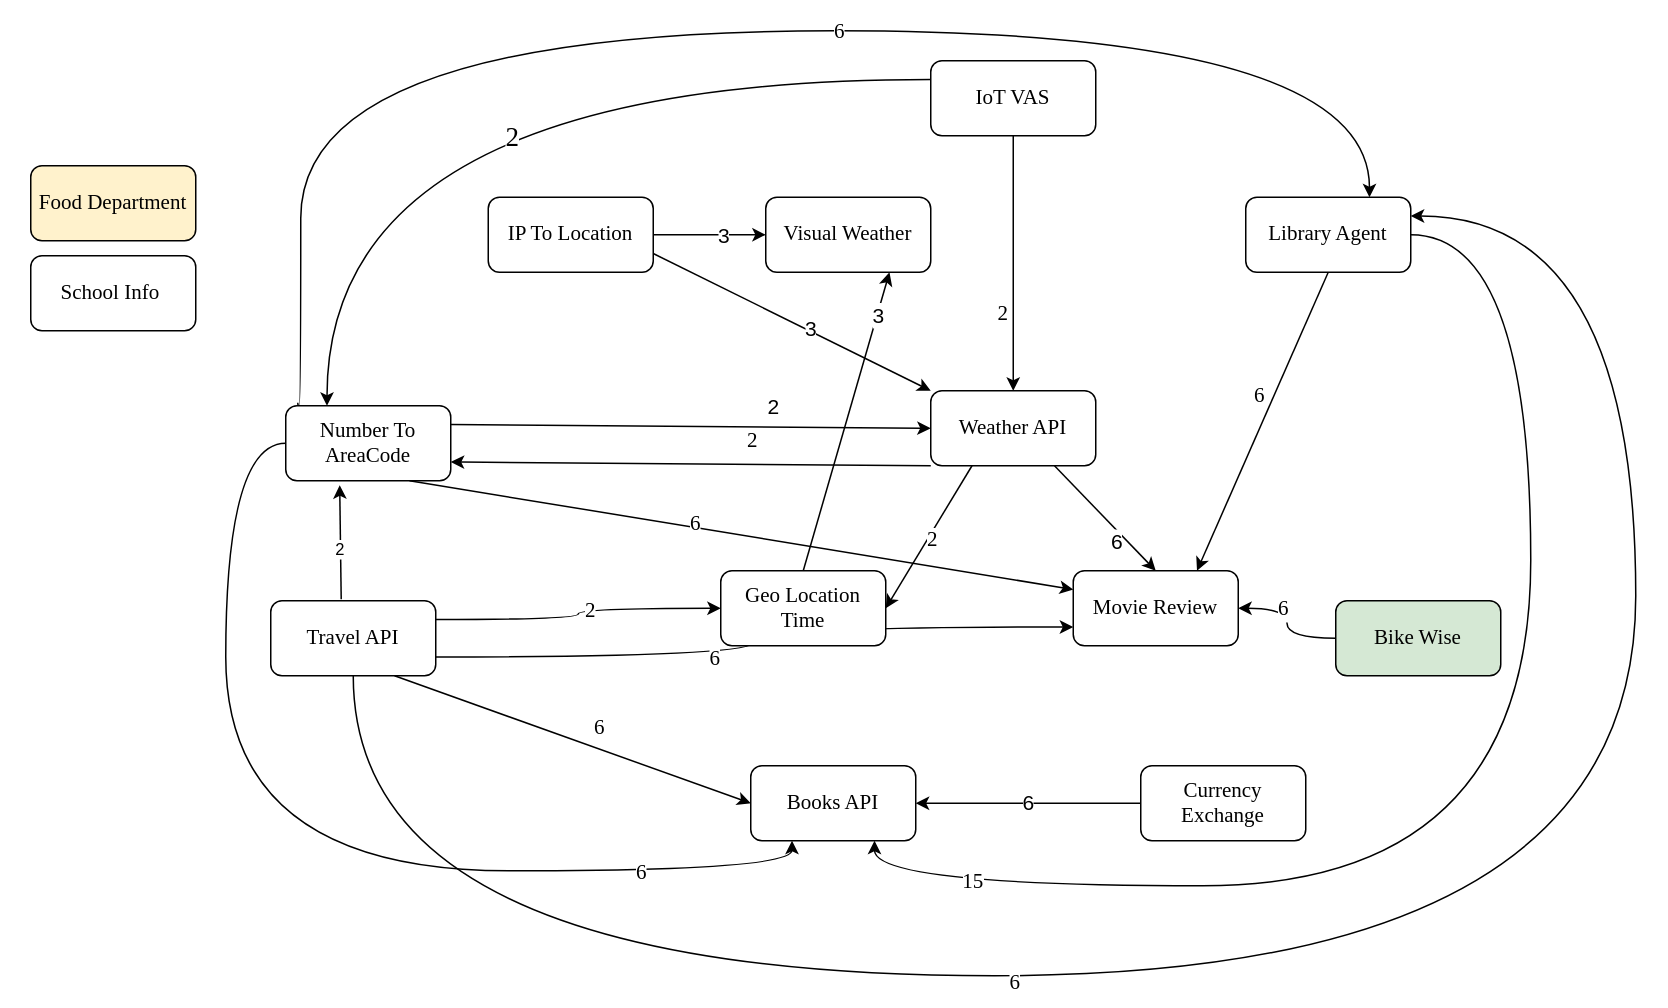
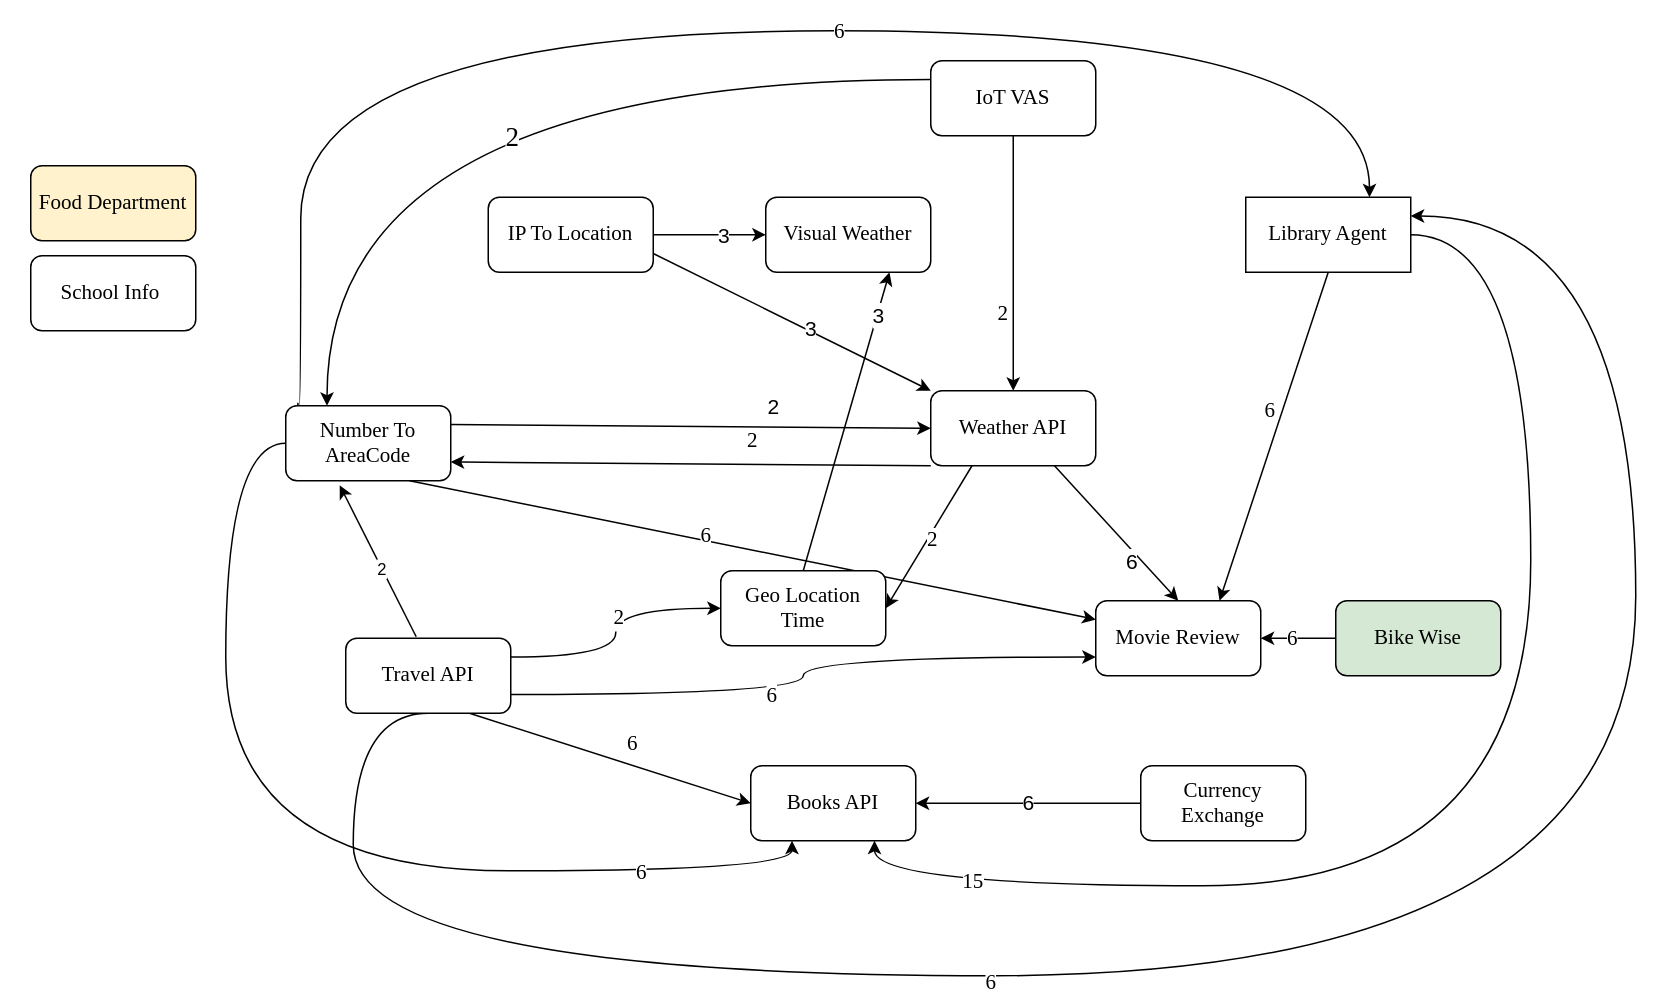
node "Library Agent": shape rounded rectangle -> rectangle
node "Movie Review": moved (1156, 608) -> (1178, 638)
node "Travel API": moved (353, 638) -> (428, 676)
